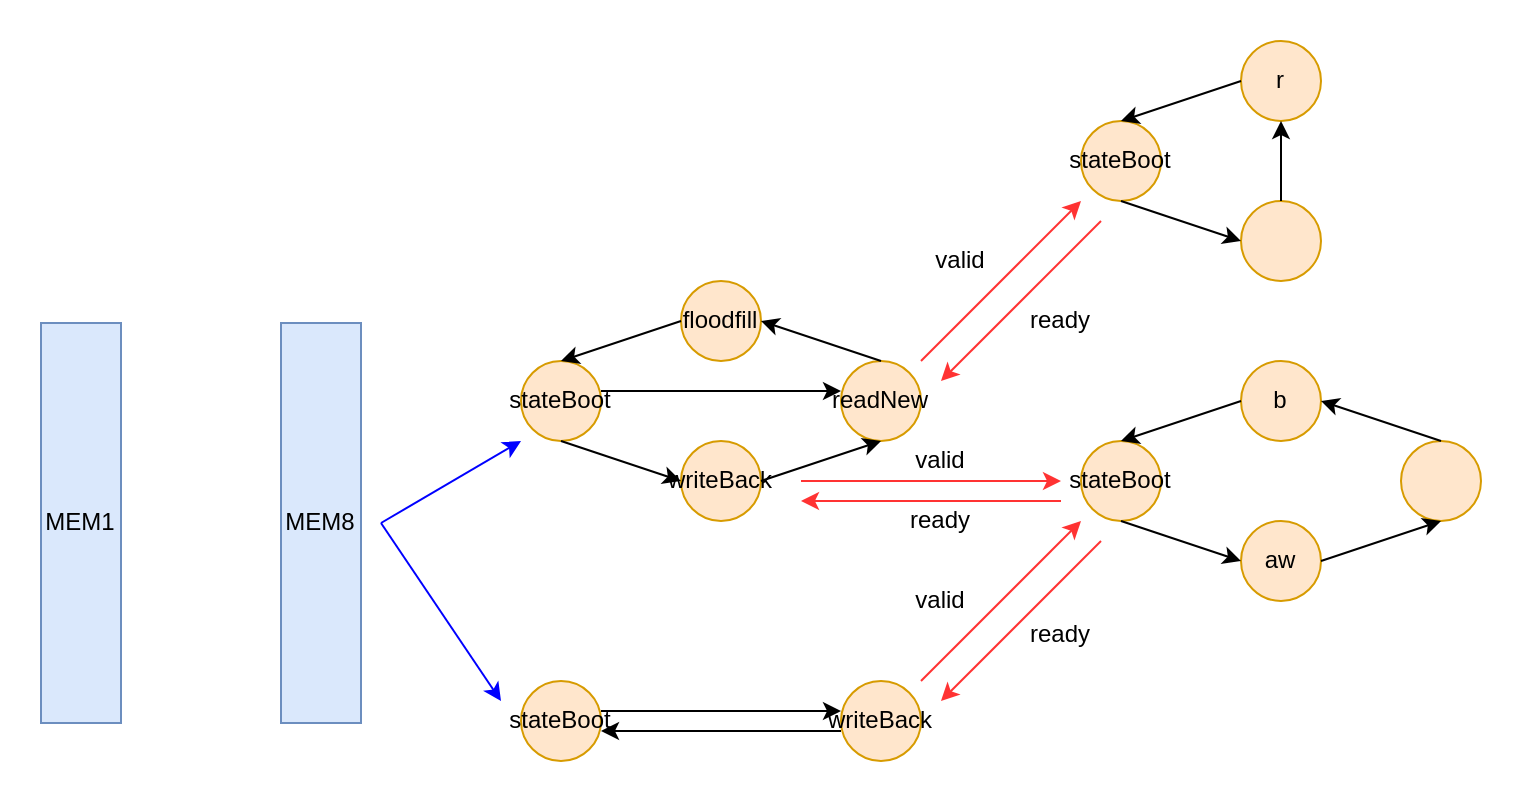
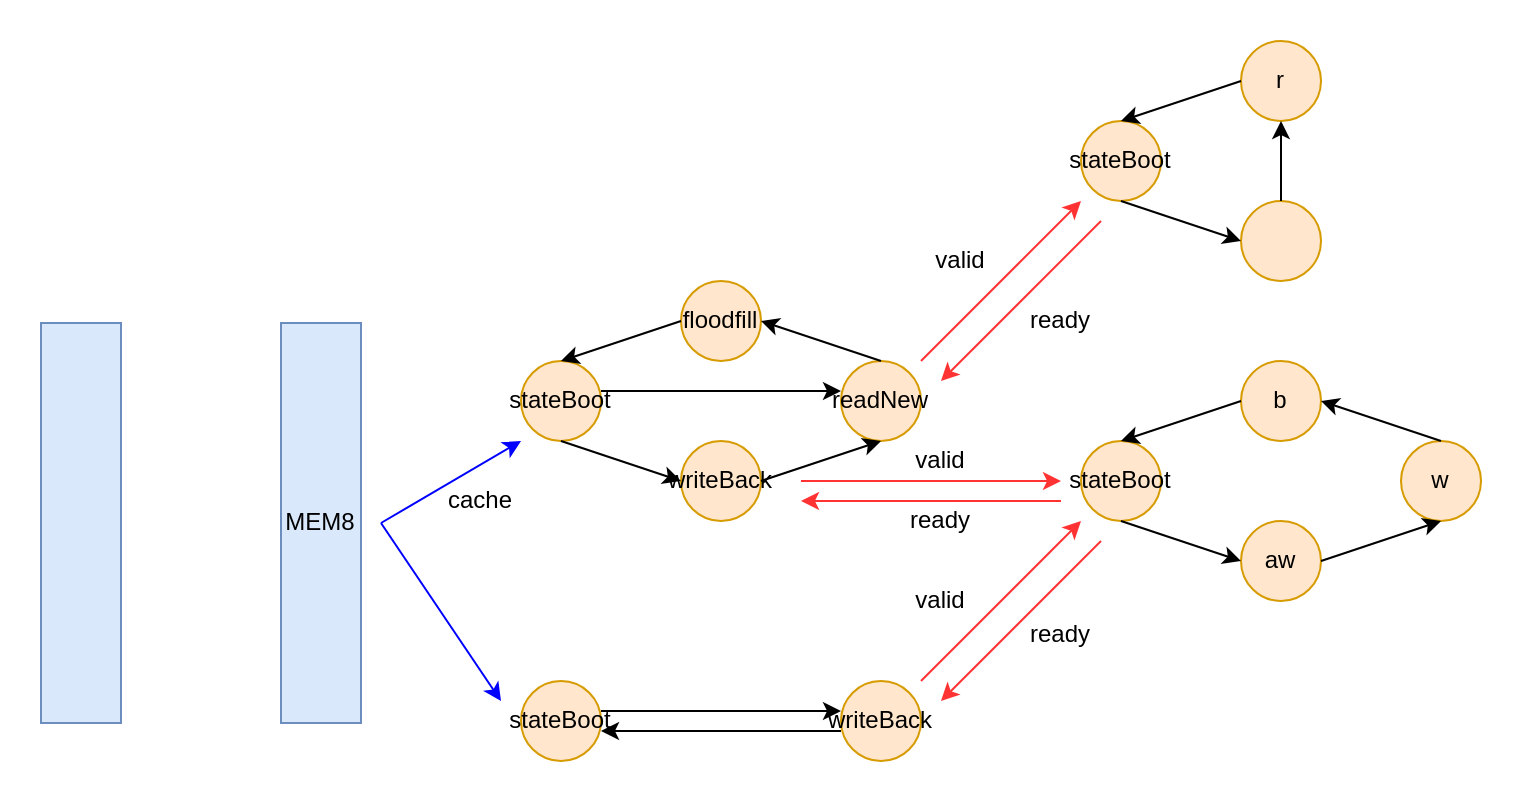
node "w": added
node "cache": added
node "MEM1": removed
